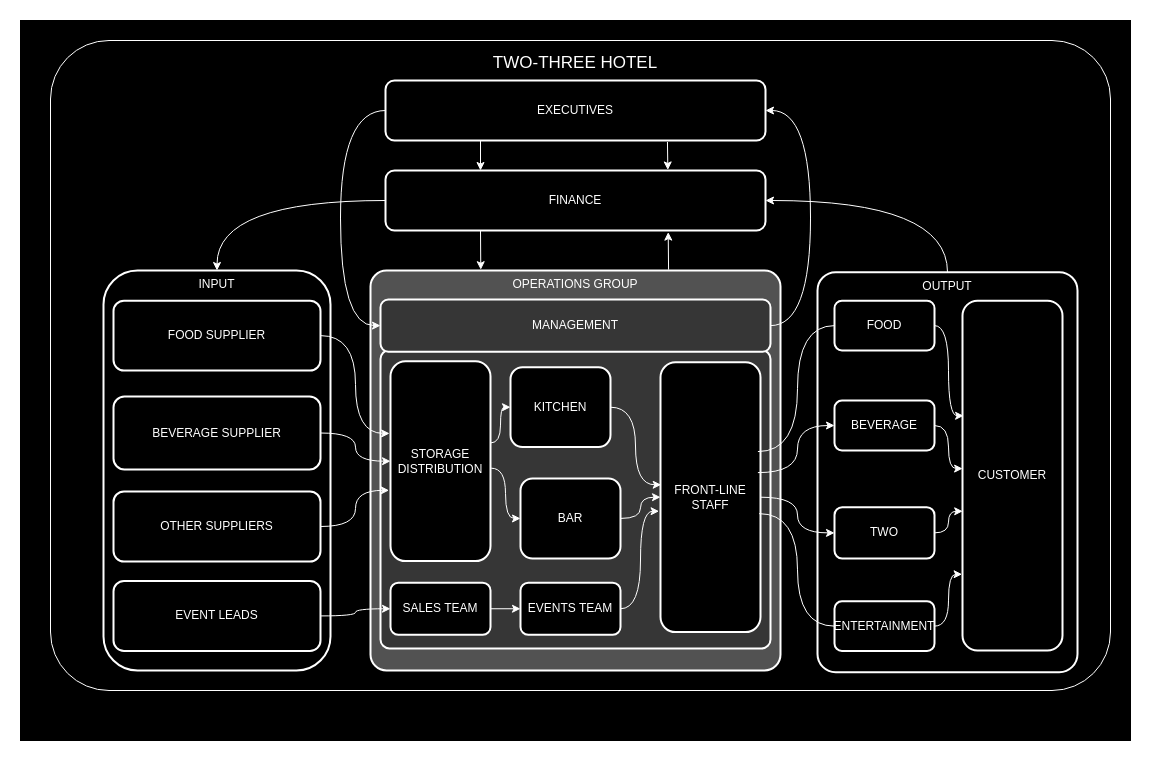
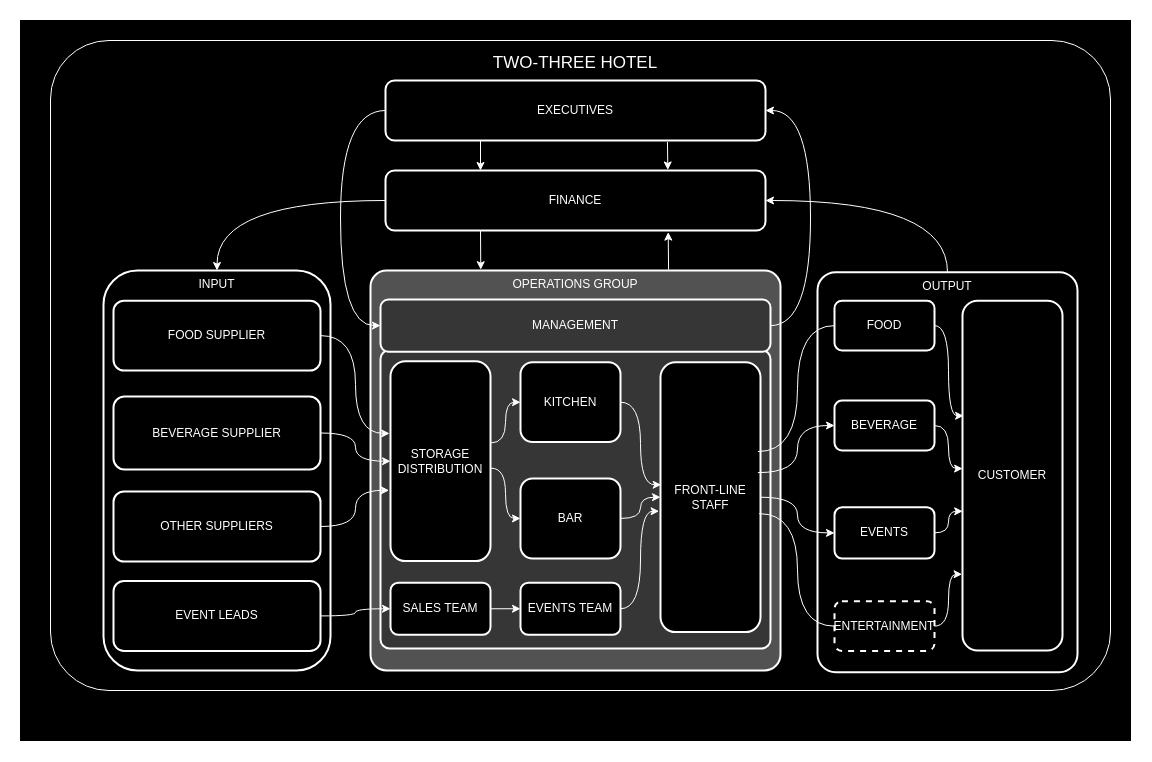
node "KITCHEN": moved (561, 407) -> (571, 402)
node "TWO": label "TWO" -> "EVENTS"
node "ENTERTAINMENT": style solid -> dashed
